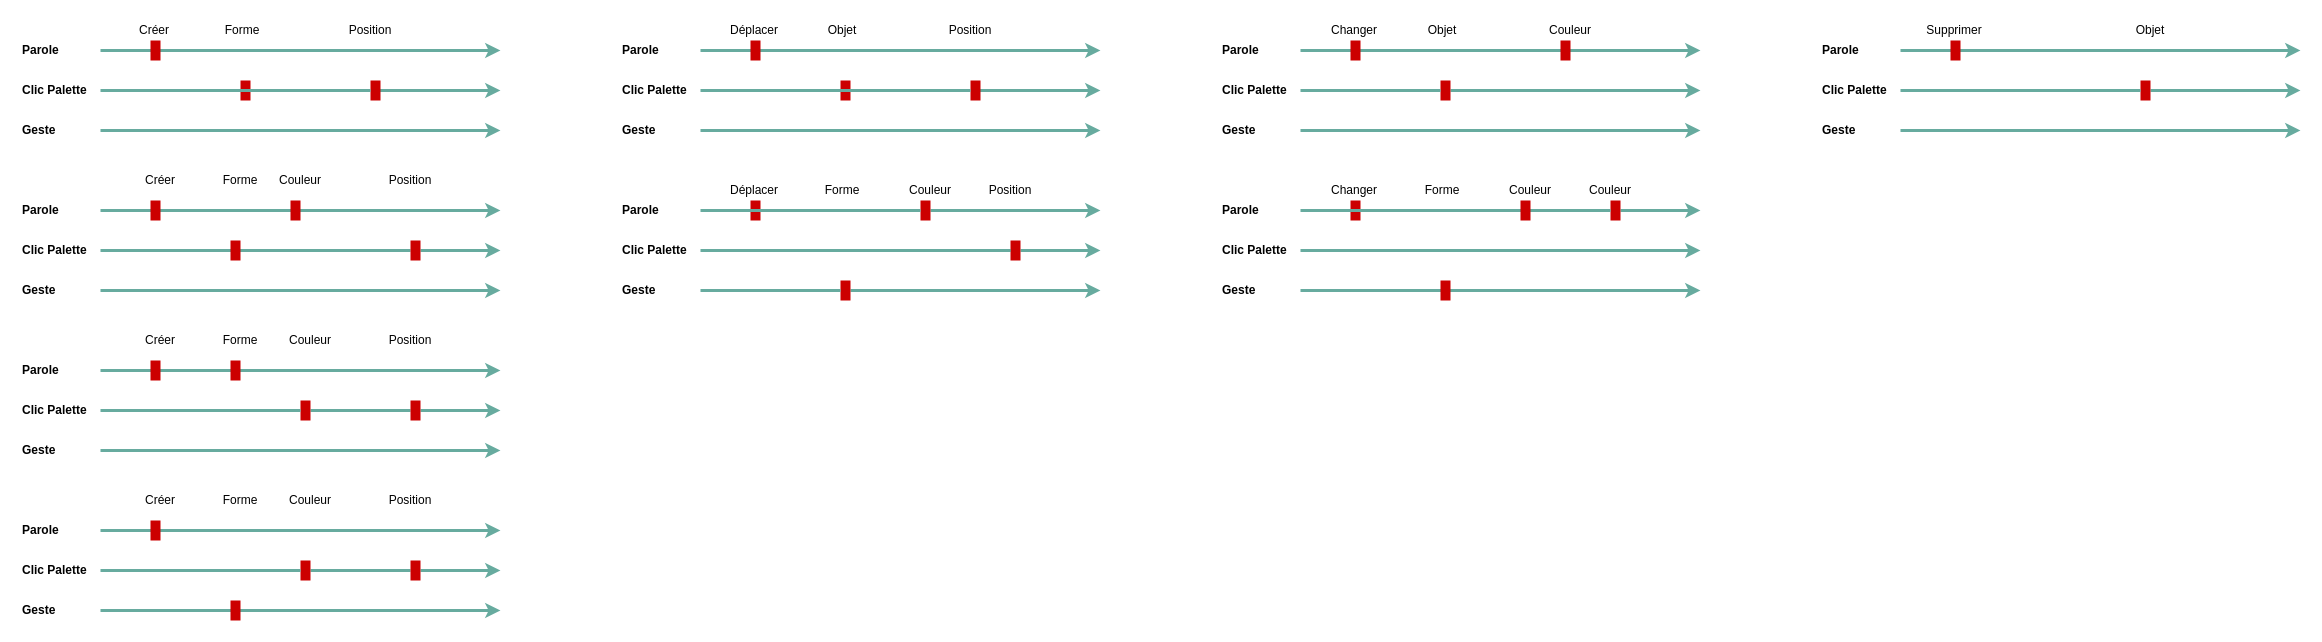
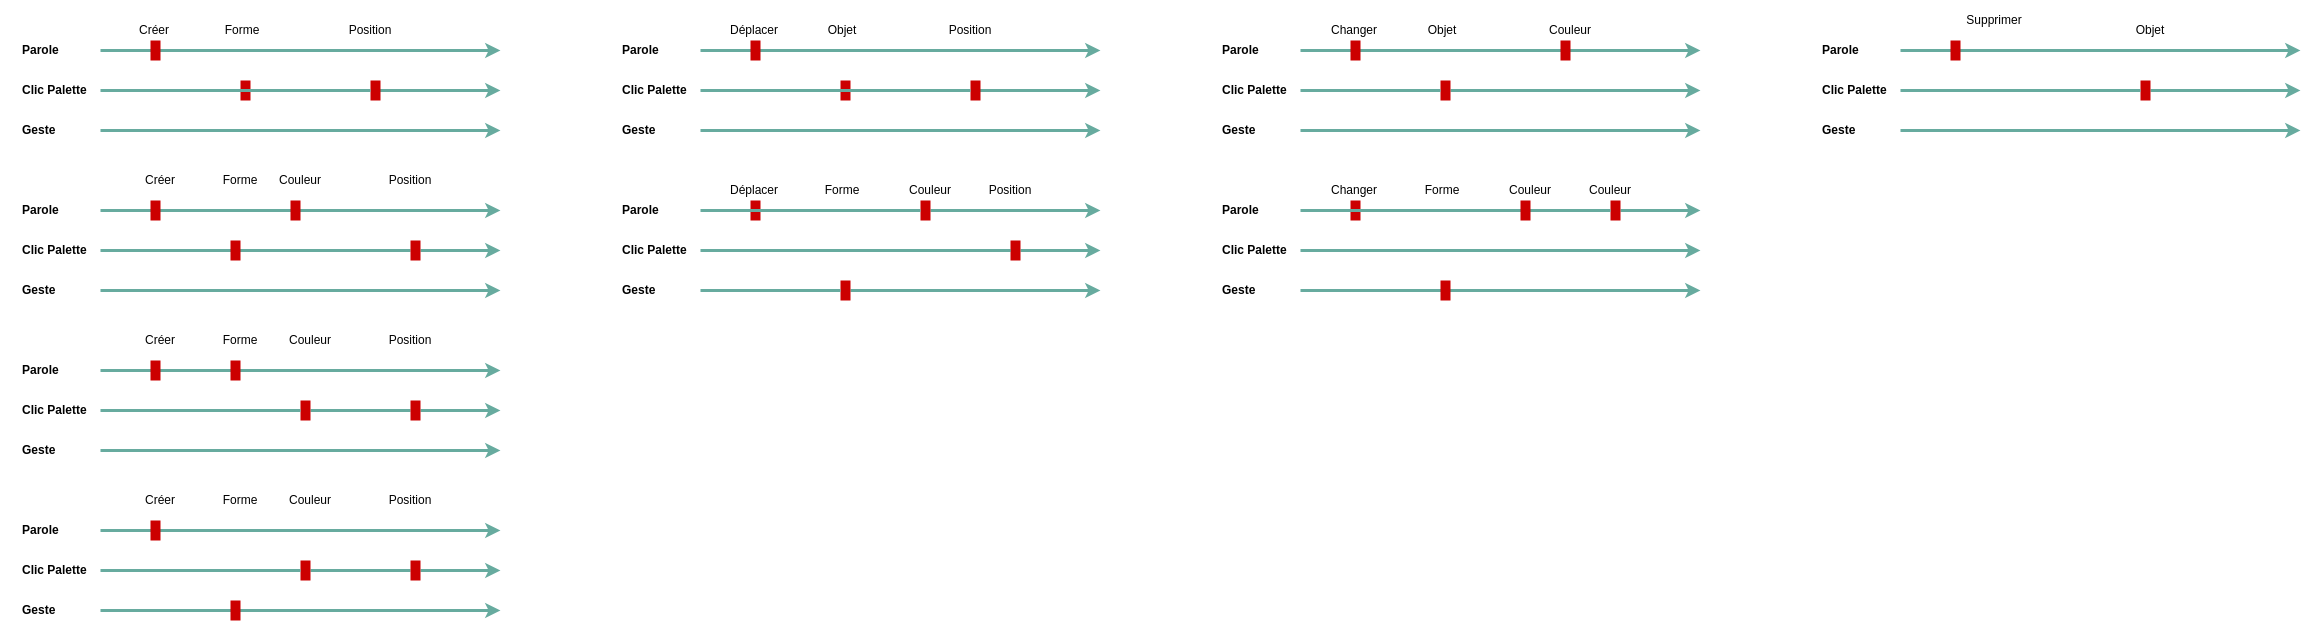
node "Supprimer": moved (1955, 31) -> (1995, 21)
